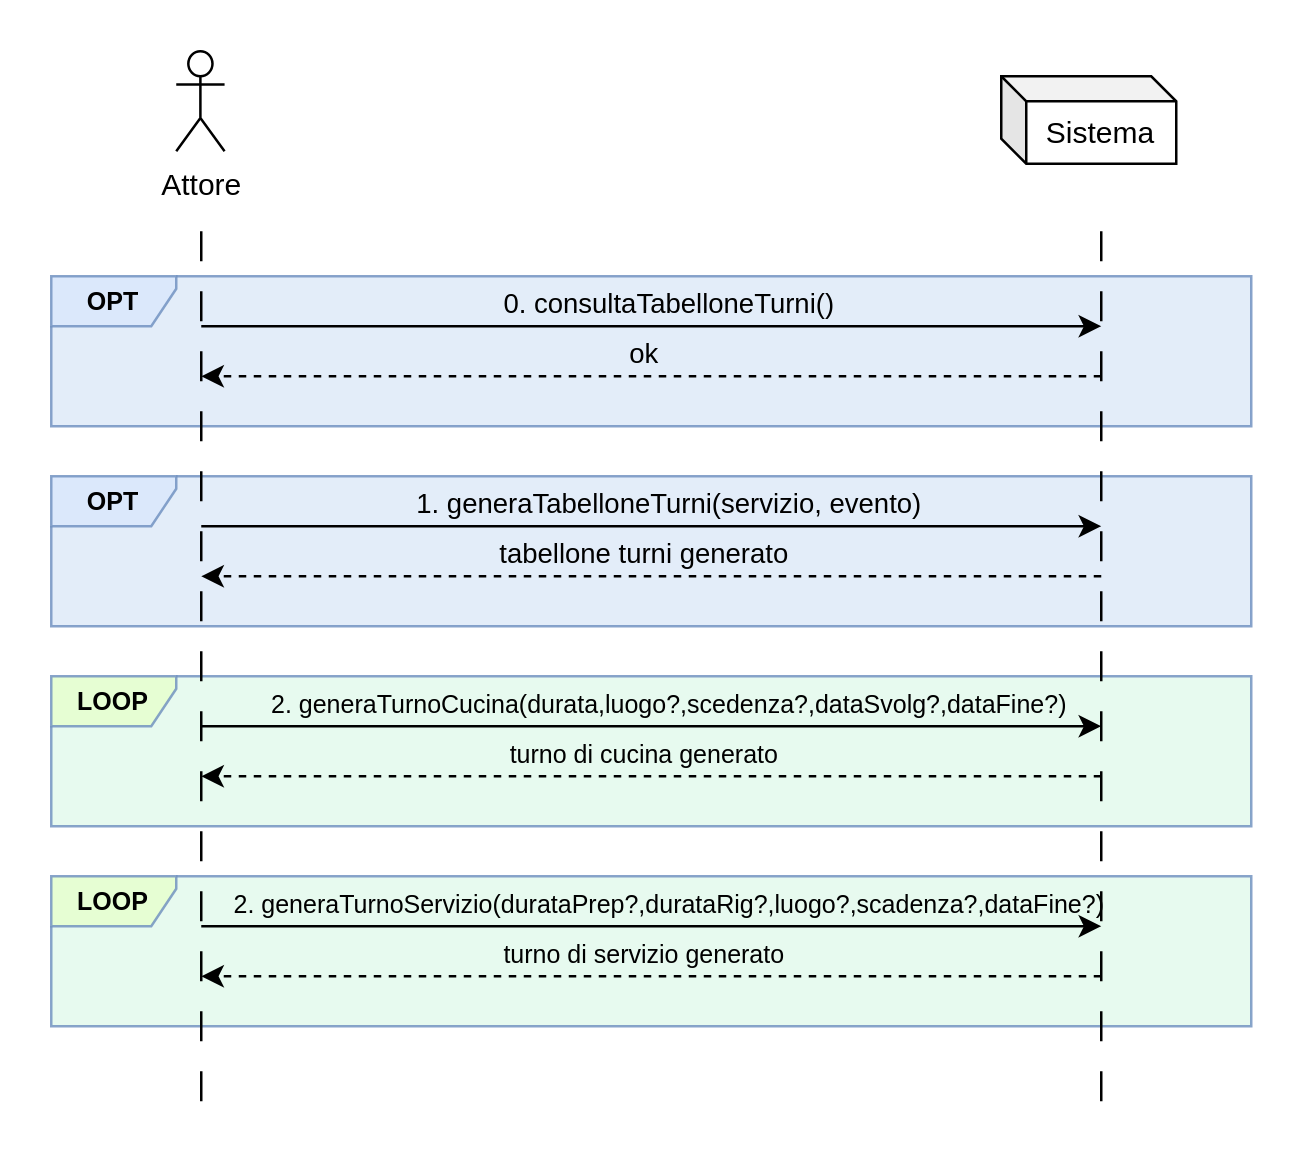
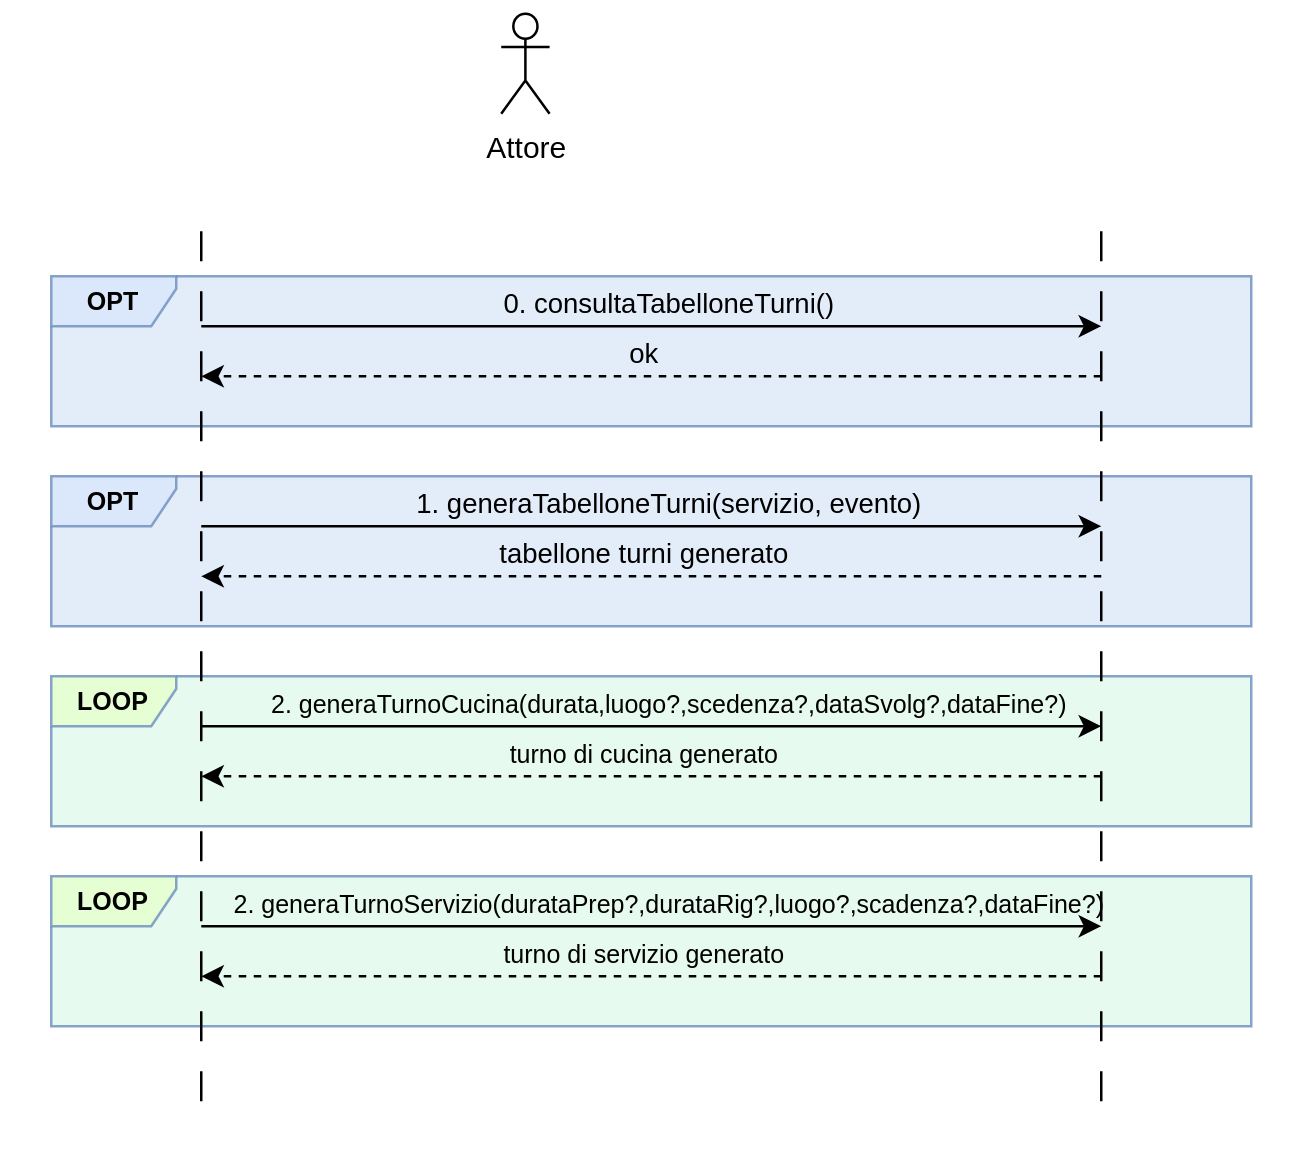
node "Attore": moved (200, 101) -> (525, 64)
node "Sistema": removed
